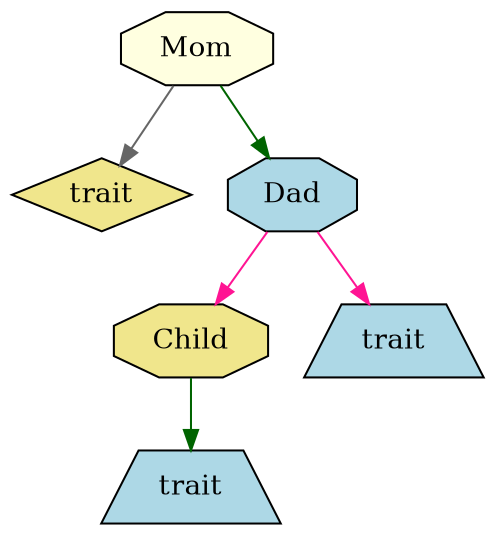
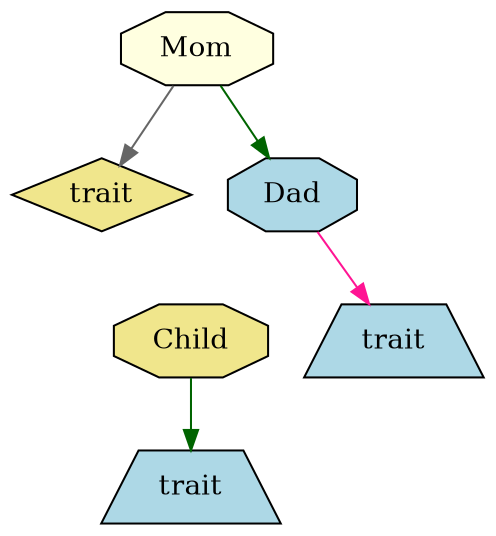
edge "Dad" -> "Child": removed
